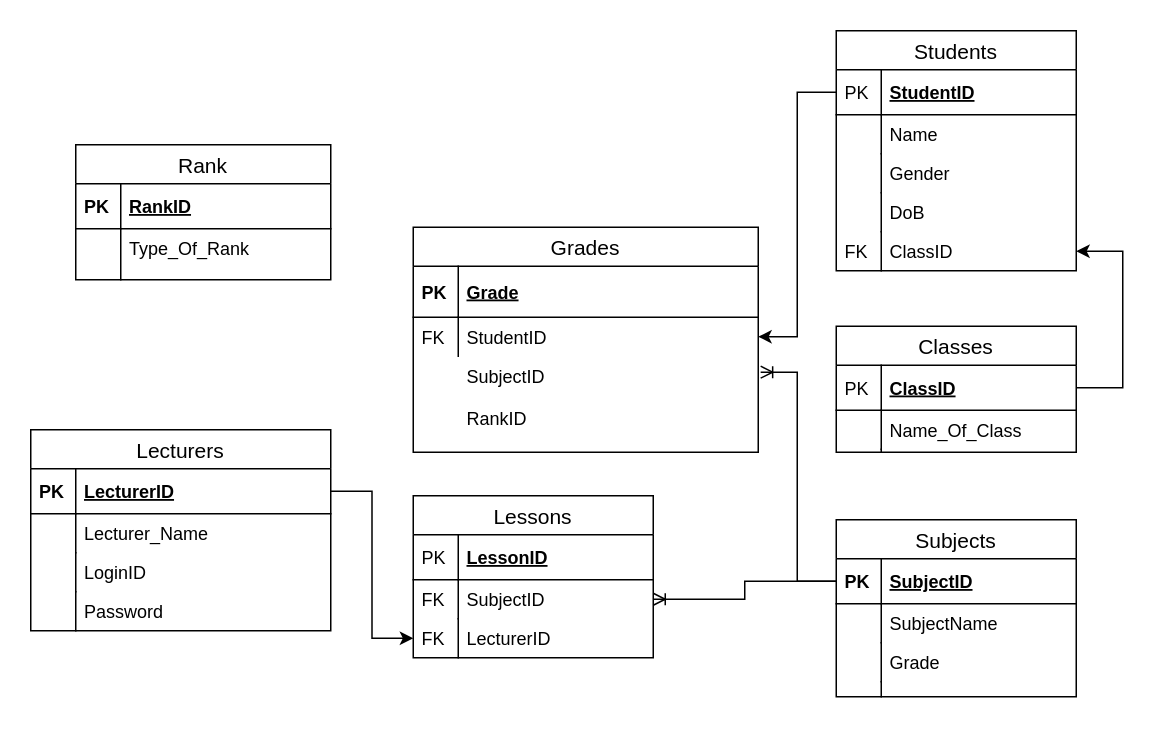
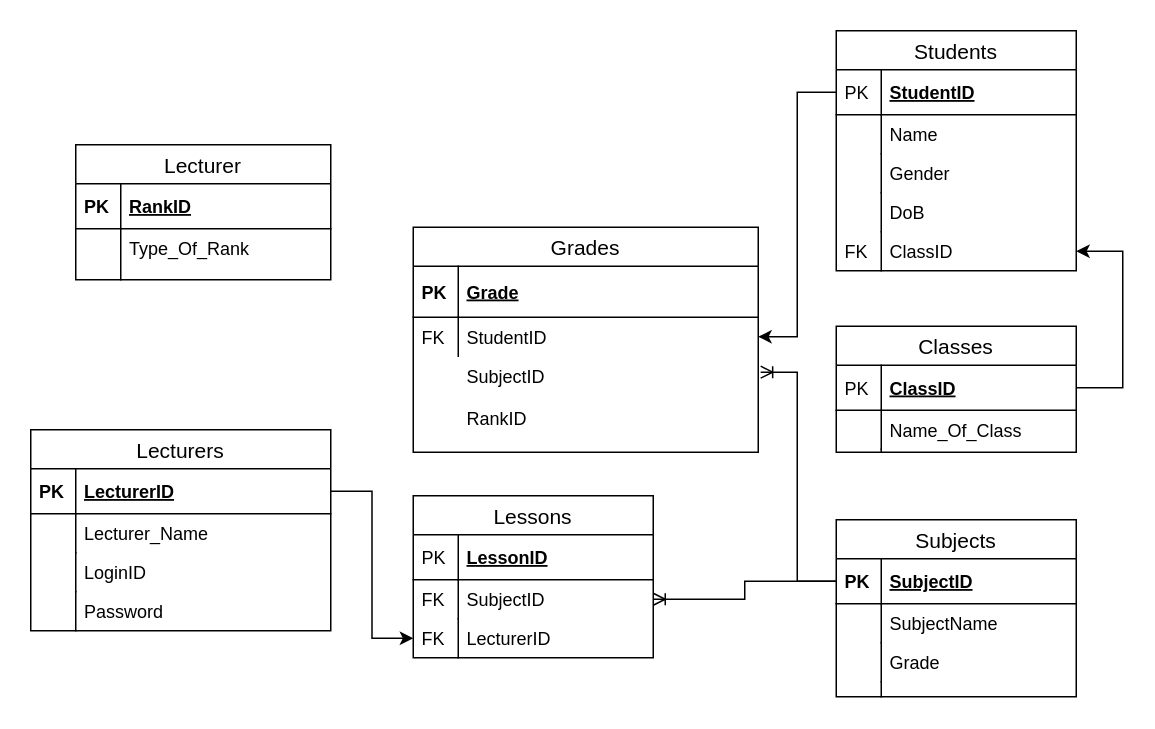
node "Rank": label "Rank" -> "Lecturer"
